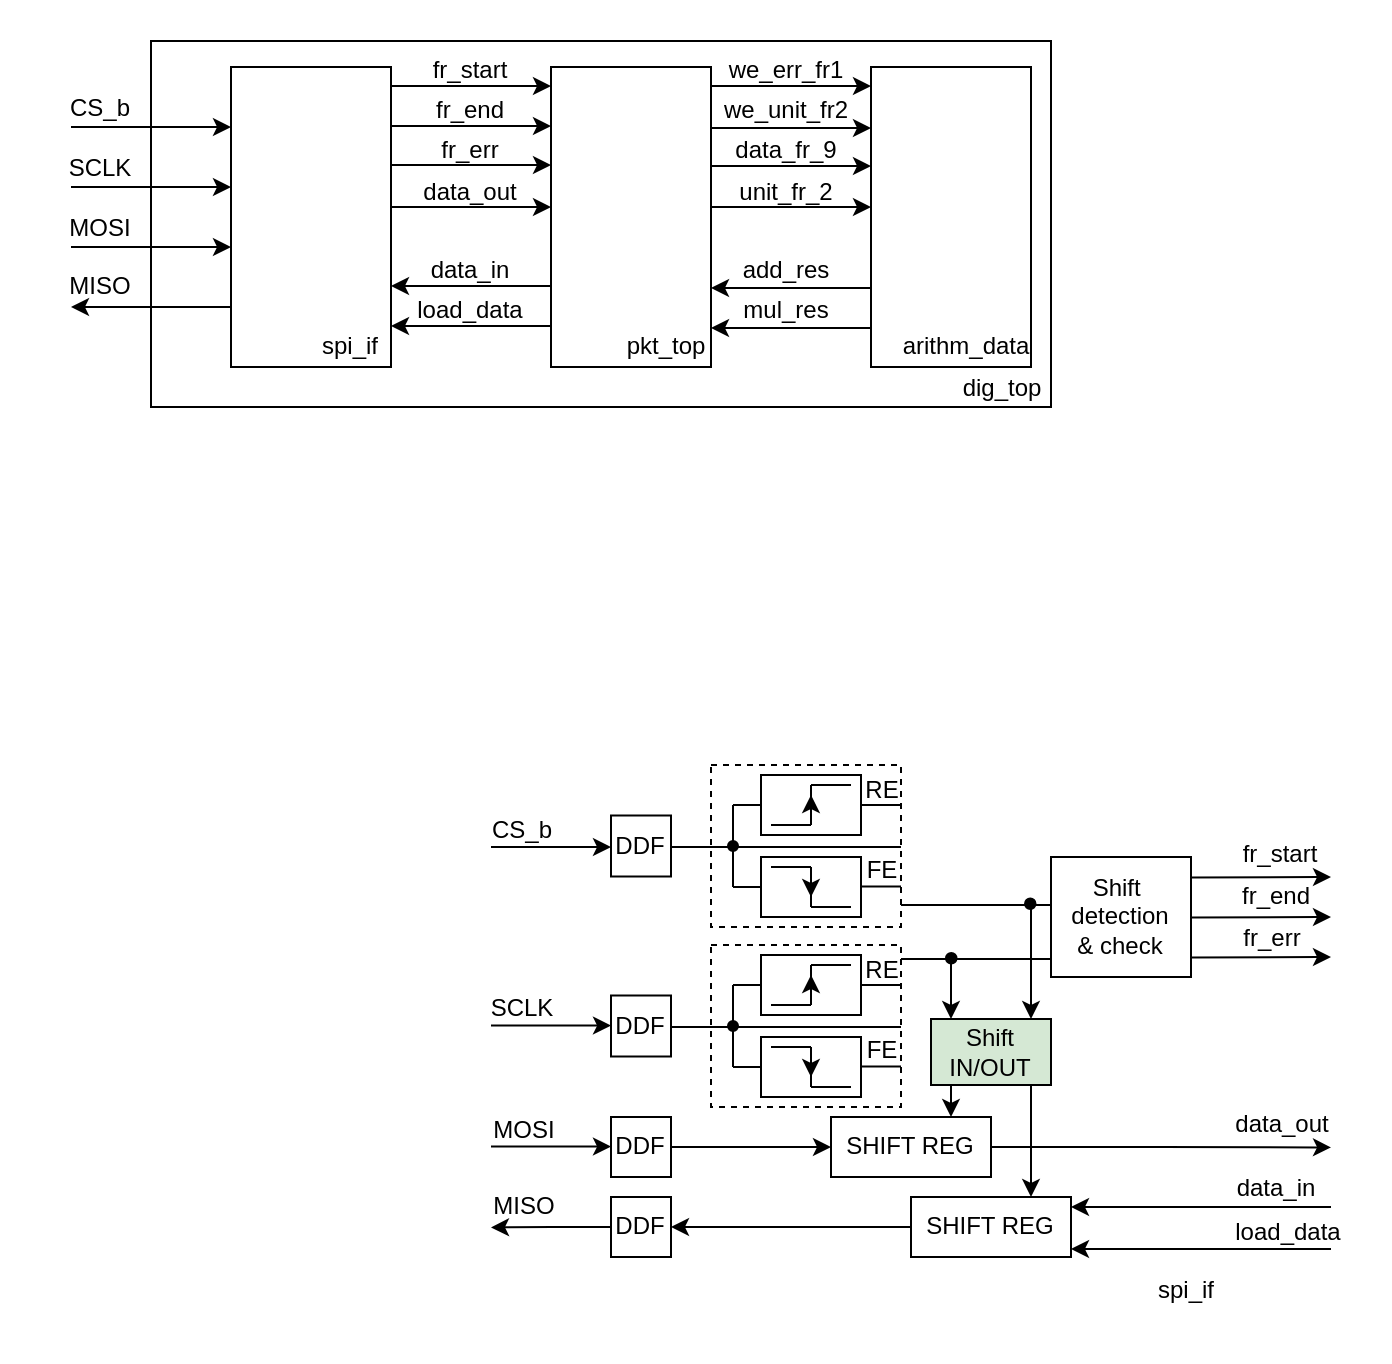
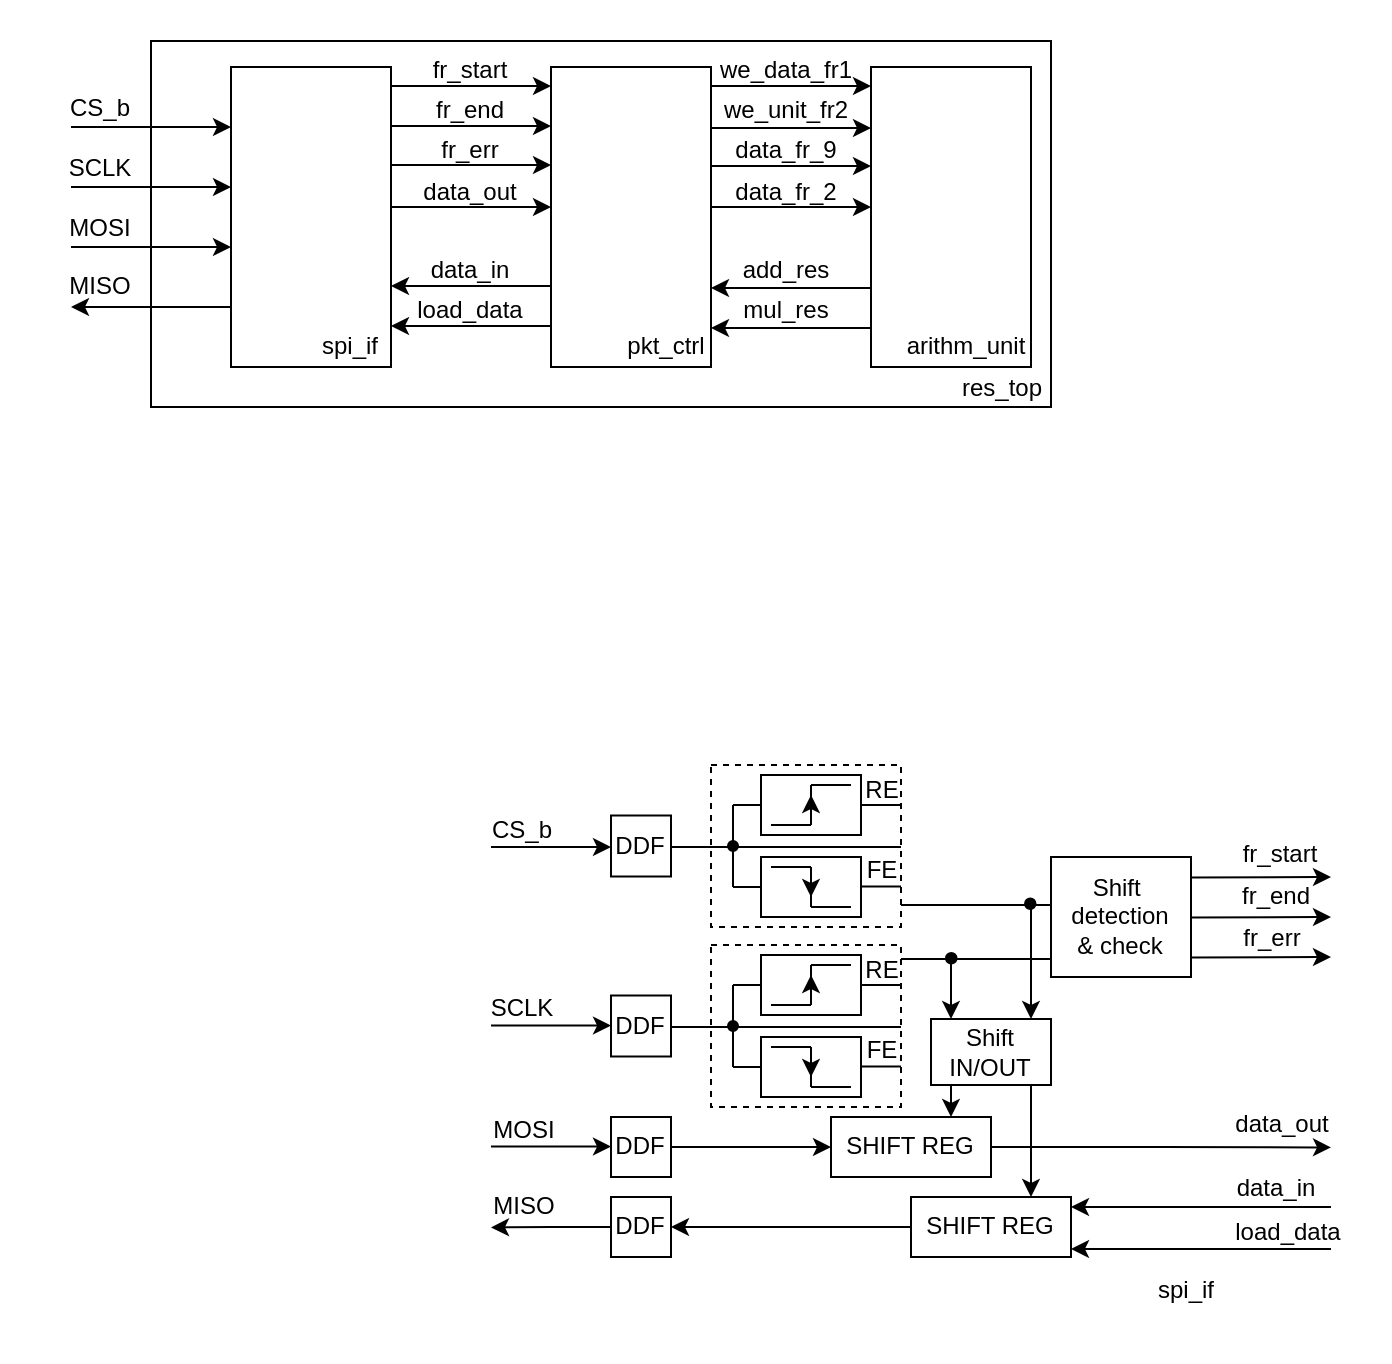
node "we_err_fr1": label "we_err_fr1" -> "we_data_fr1"
node "unit_fr_2": label "unit_fr_2" -> "data_fr_2"
node "pkt_top": label "pkt_top" -> "pkt_ctrl"
node "arithm_data": label "arithm_data" -> "arithm_unit"
node "dig_top": label "dig_top" -> "res_top"
node "Shift IN/OUT": fillcolor #d5e8d4 -> #ffffff
